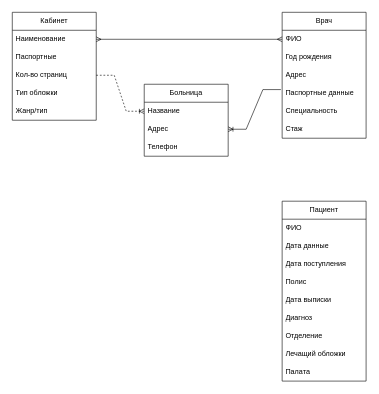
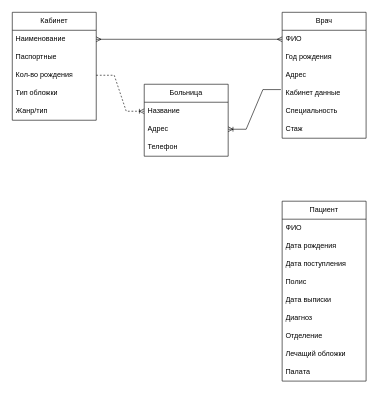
node "Кол-во страниц": label "Кол-во страниц" -> "Кол-во рождения"
node "Паспортные данные": label "Паспортные данные" -> "Кабинет данные"
node "Дата данные": label "Дата данные" -> "Дата рождения"
